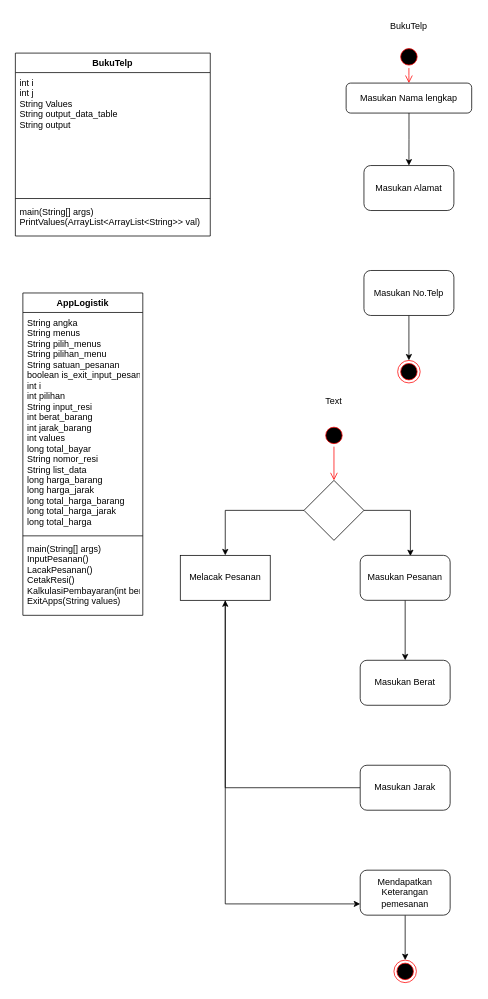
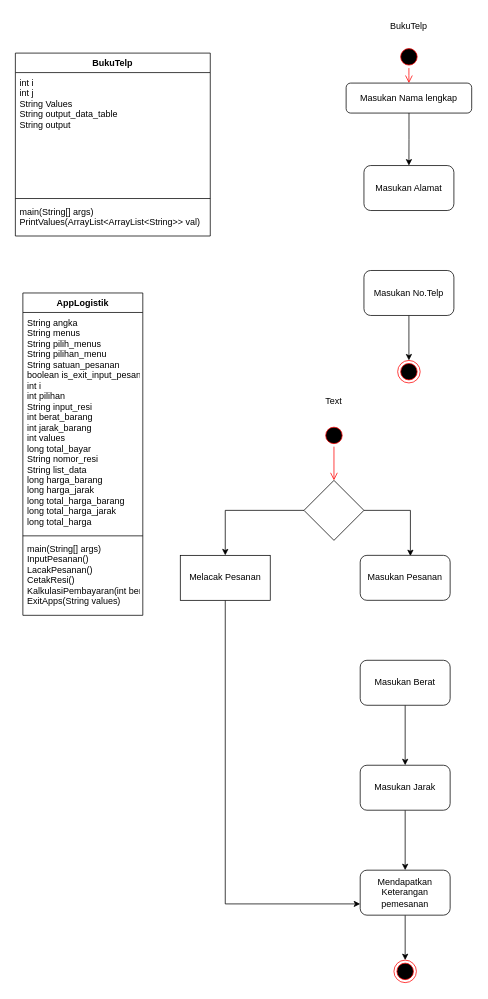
edge "Masukan Pesanan" -> "Masukan Berat": removed
edge "Masukan Berat" -> "Masukan Jarak": added
edge "Masukan Jarak" -> "Melacak Pesanan": now "Masukan Jarak" -> "Mendapatkan Keterangan pemesanan"
